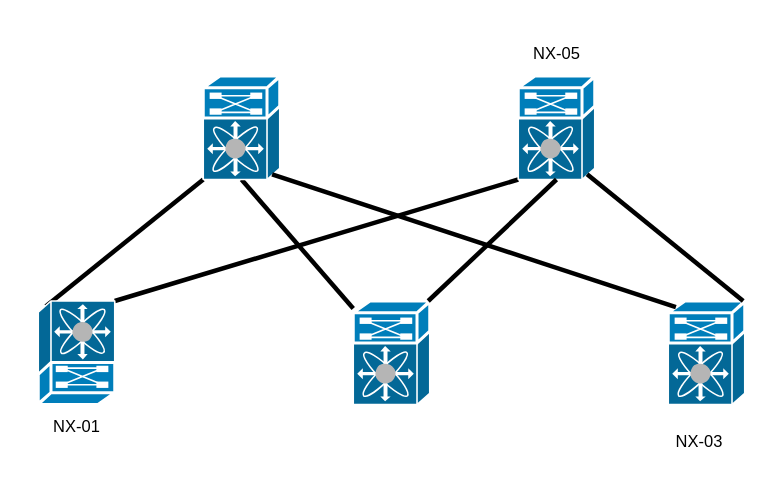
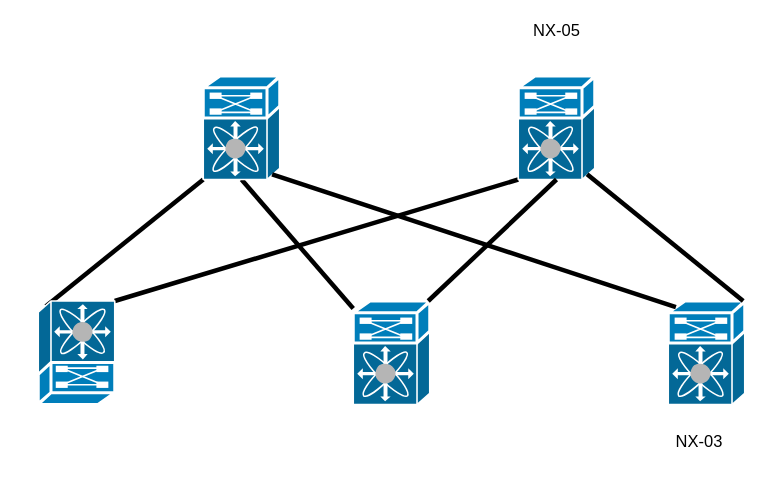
node "NX-05": moved (557, 53) -> (557, 31)
node "NX-01": removed
